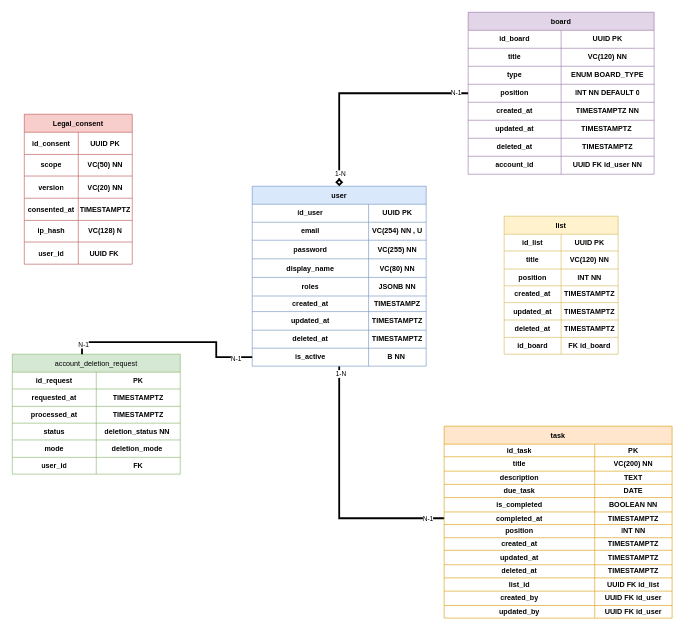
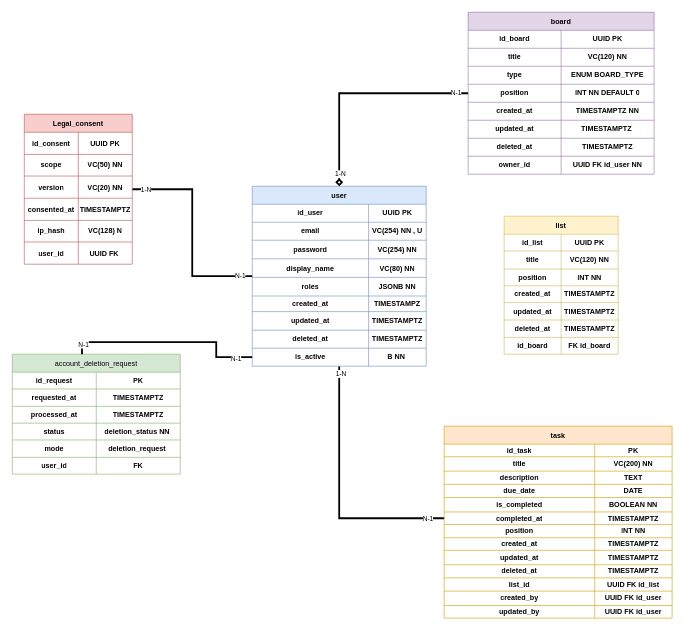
node "account_id": label "account_id" -> "owner_id"
edge "Legal_consent" -- "user": added, labels "1-N", "N-1"
node "VC(255) NN": label "VC(255) NN" -> "VC(254) NN"
node "deletion_mode": label "deletion_mode" -> "deletion_request"
node "due_task": label "due_task" -> "due_date"
